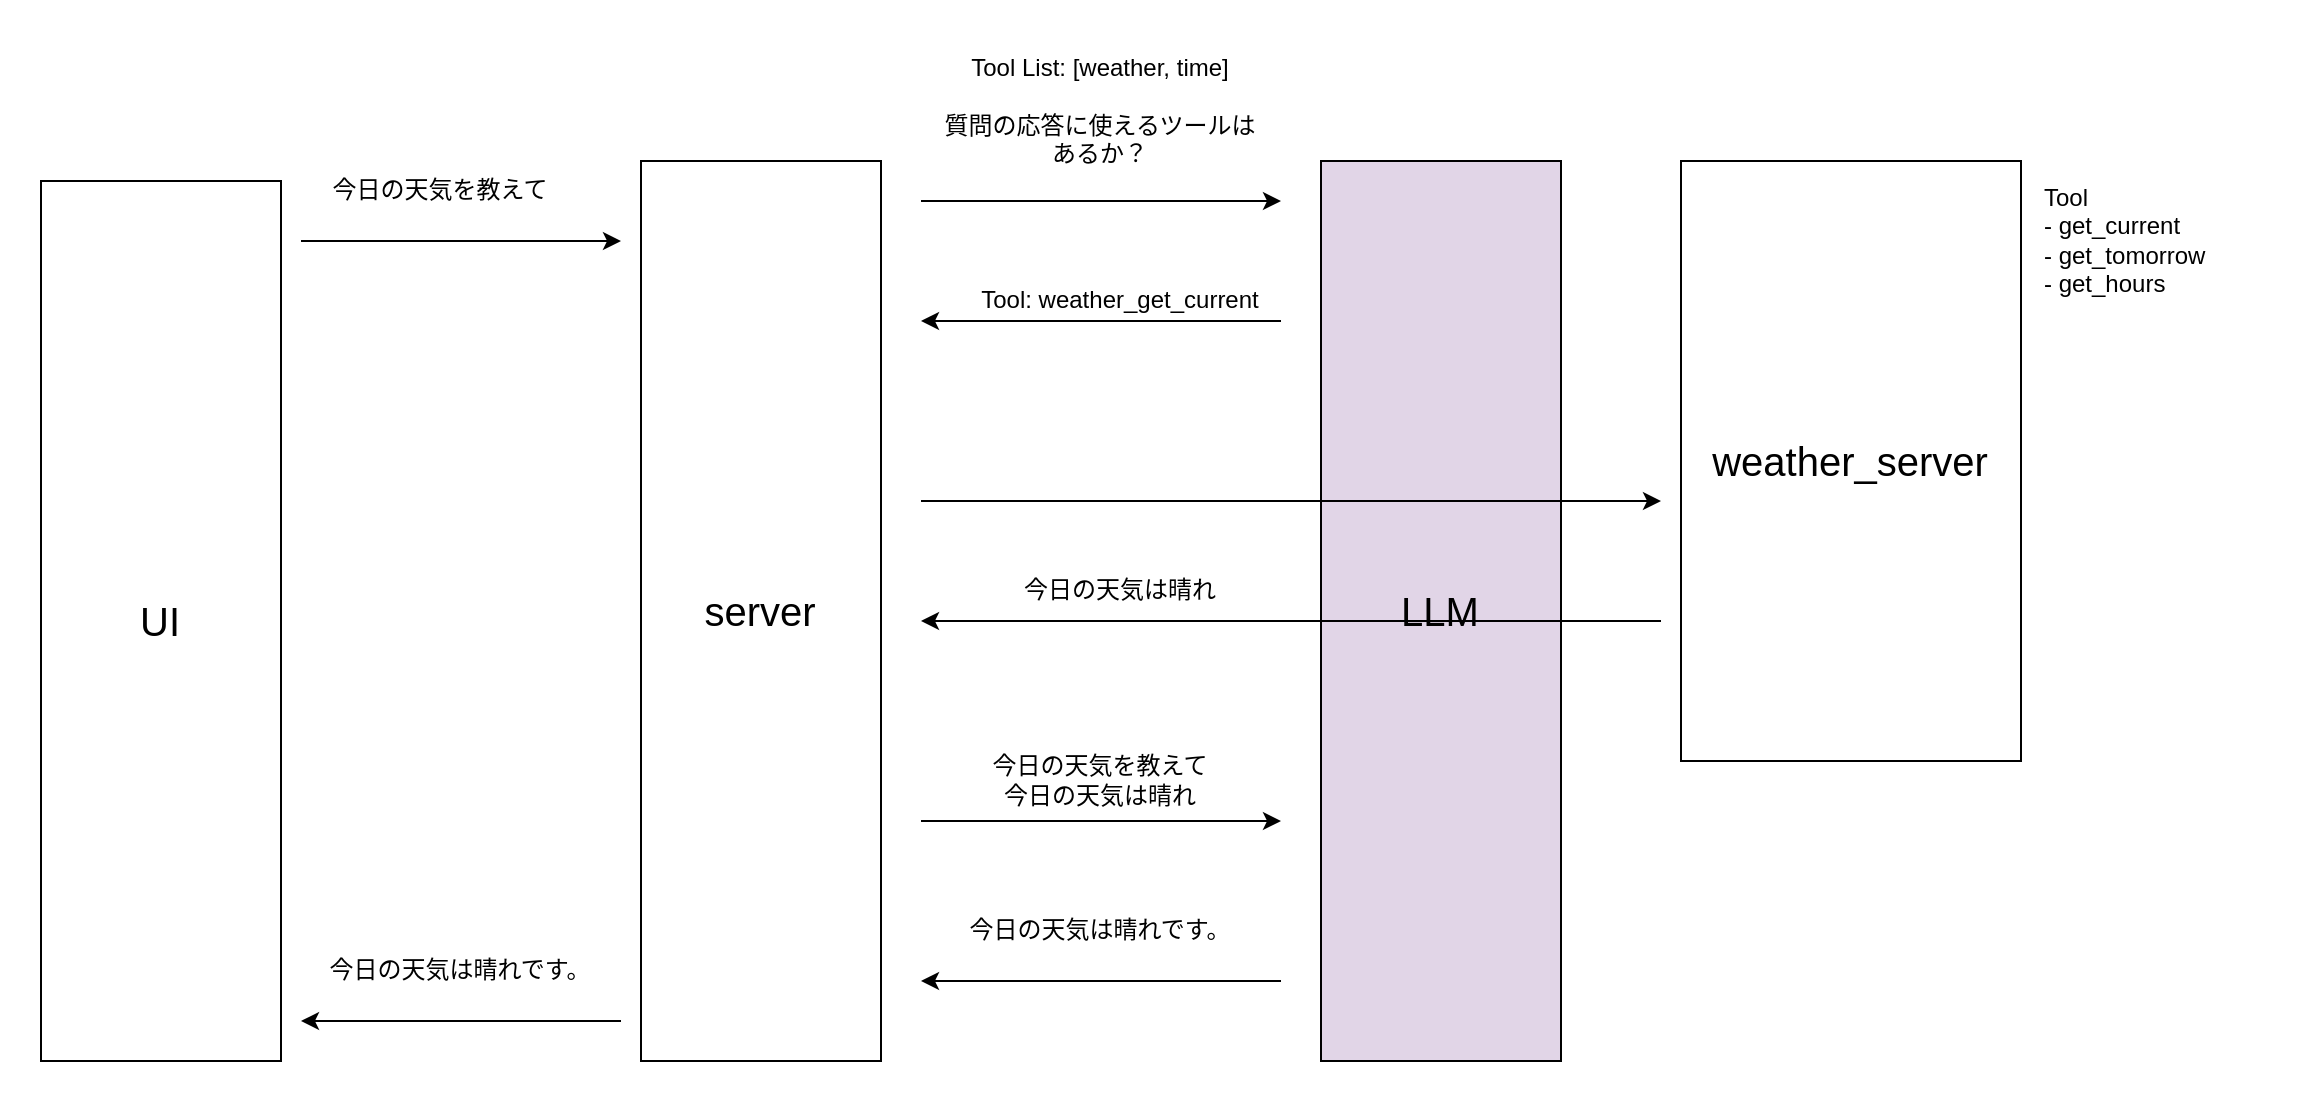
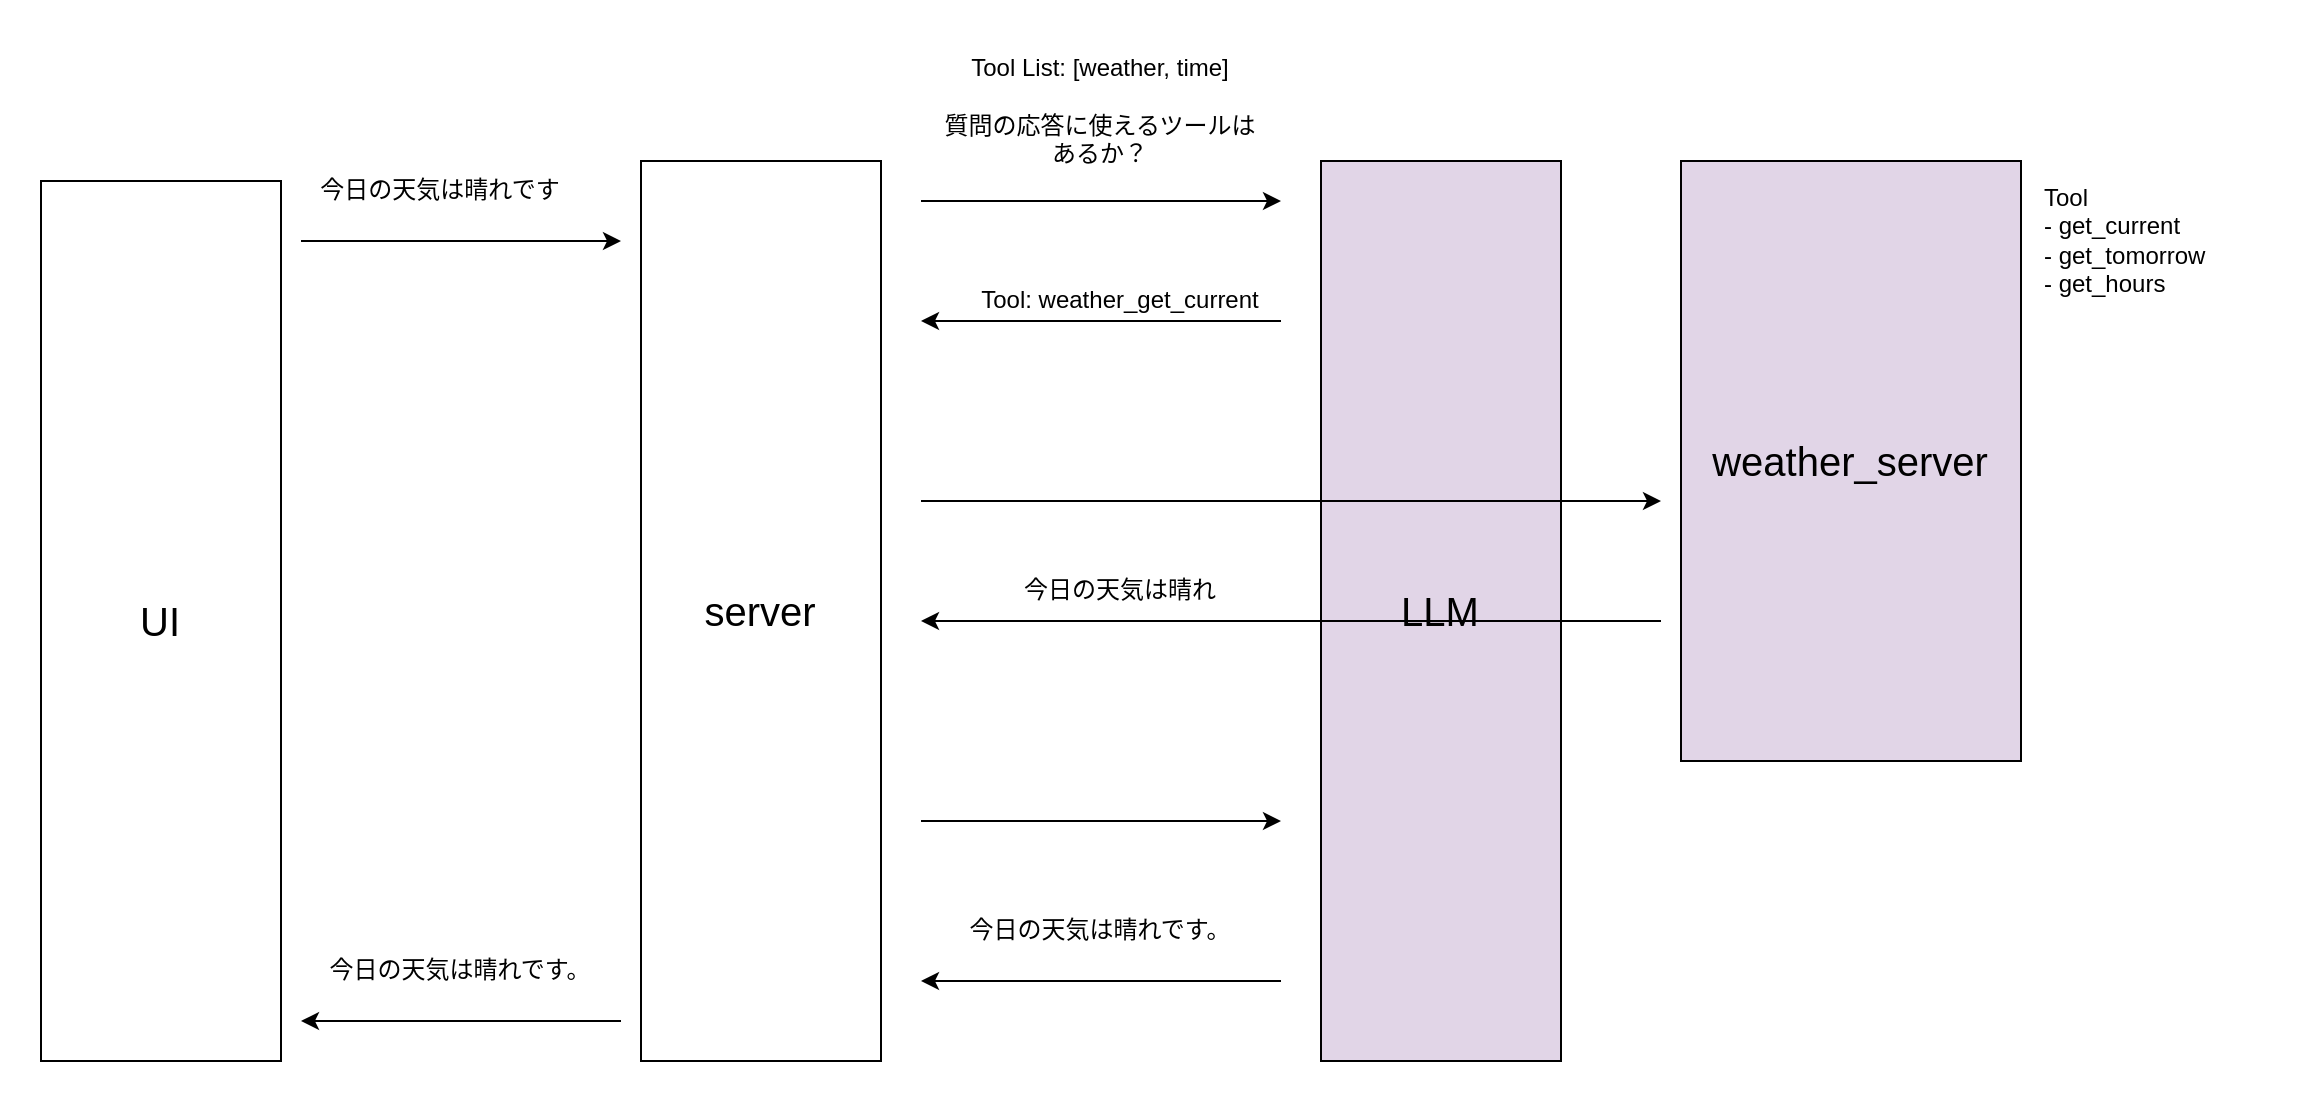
node "今日の天気を教えて": label "今日の天気を教えて" -> "今日の天気は晴れです"
node "weather_server": fillcolor #ffffff -> #e1d5e7
node "今日の天気を教えて 今日の天気は晴れ": removed
